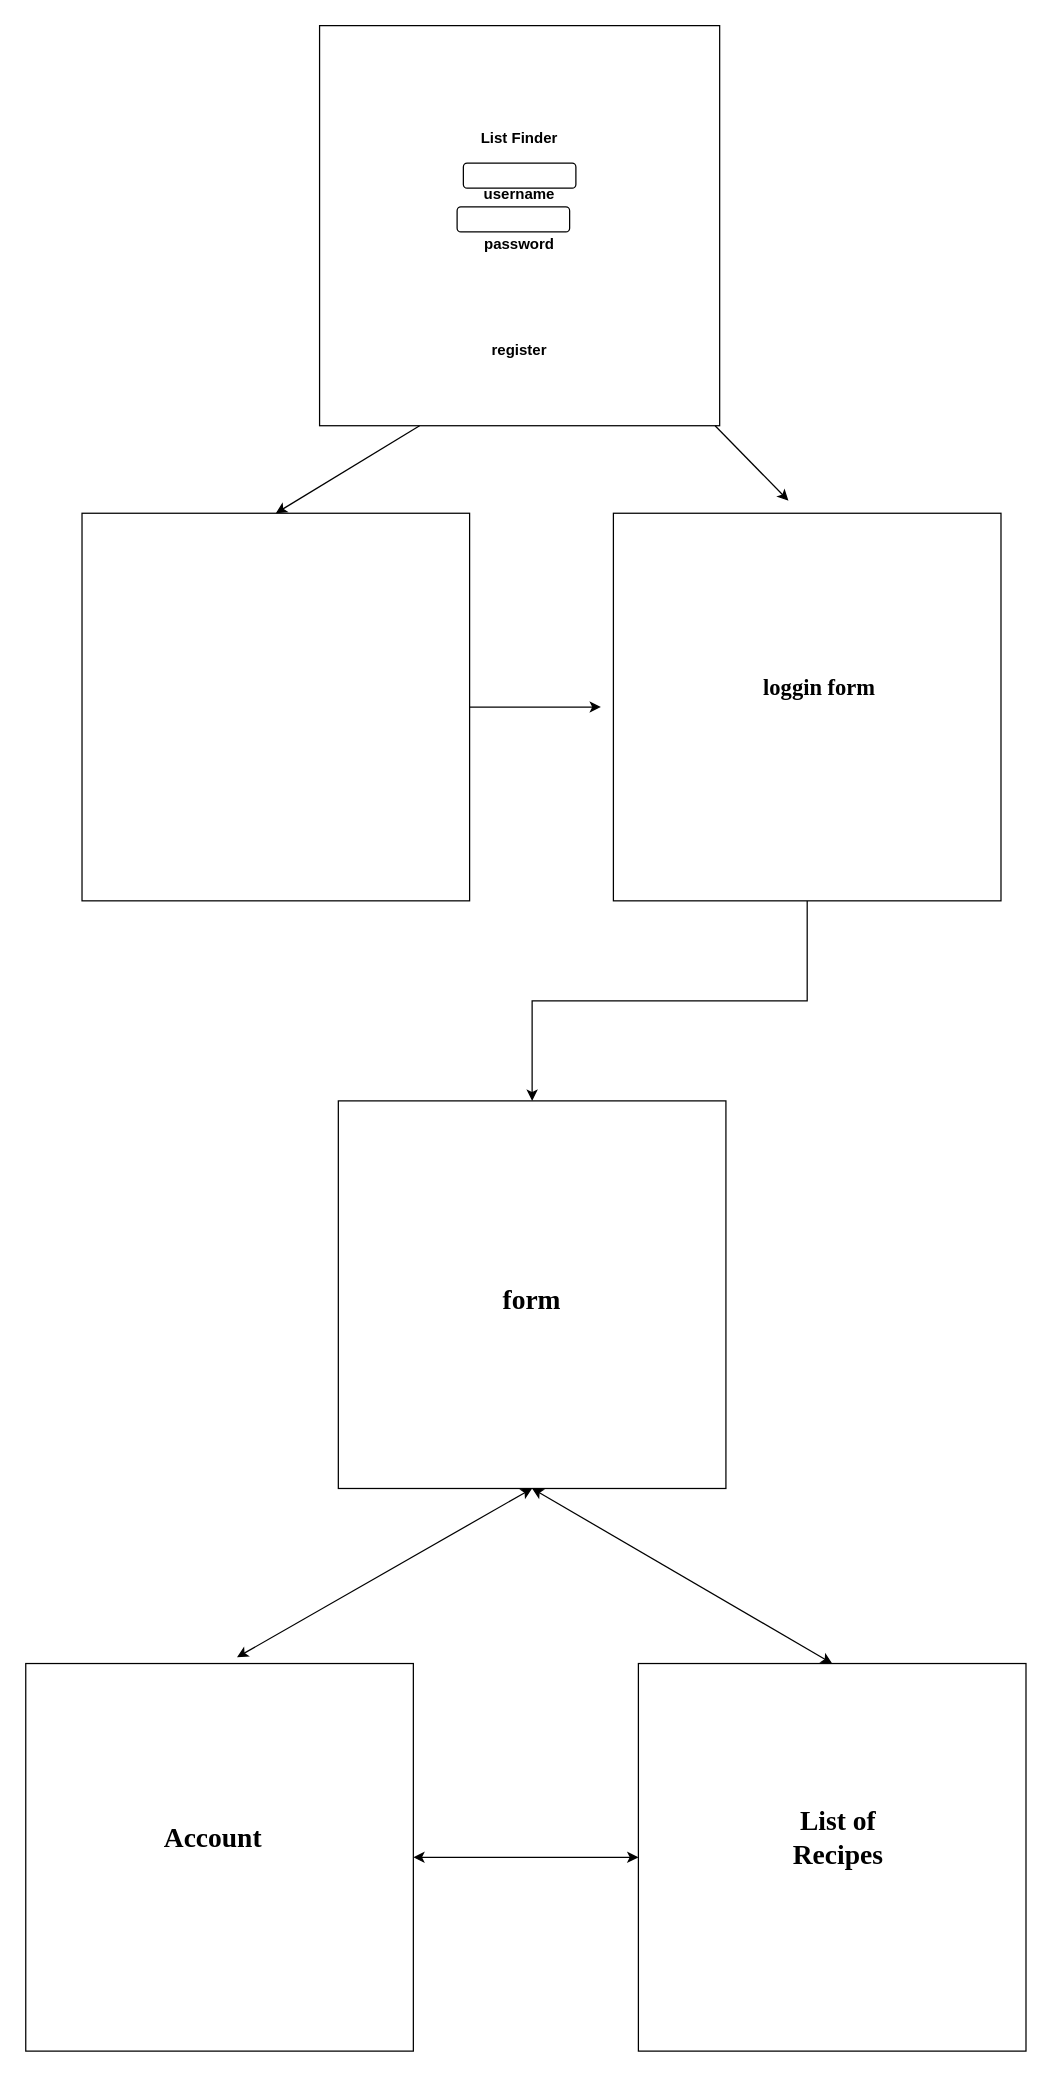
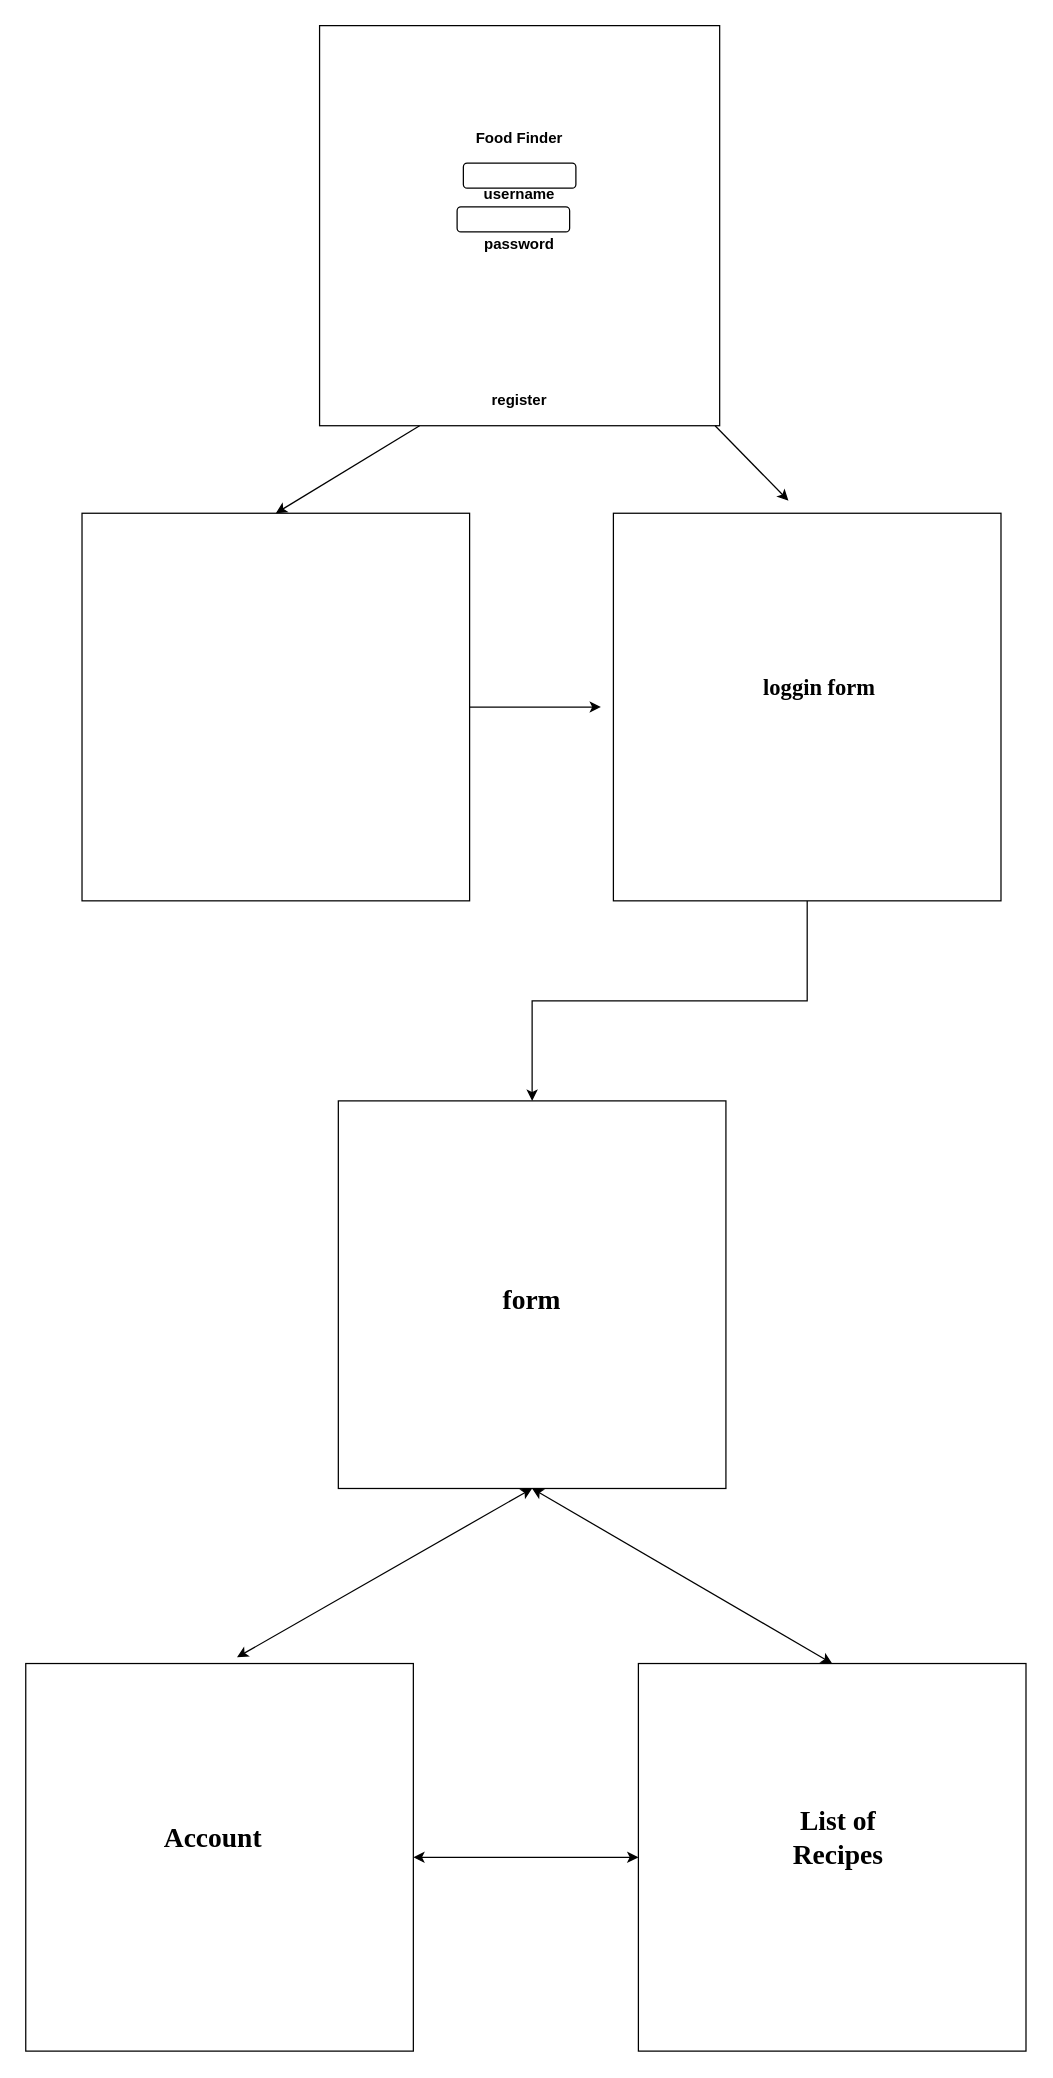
node "List Finder": label "List Finder" -> "Food Finder"
node "register": moved (519, 351) -> (519, 401)
